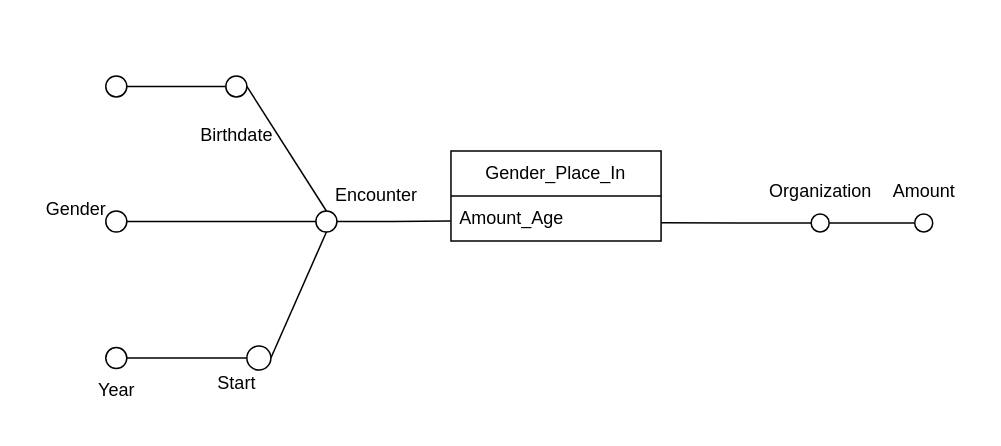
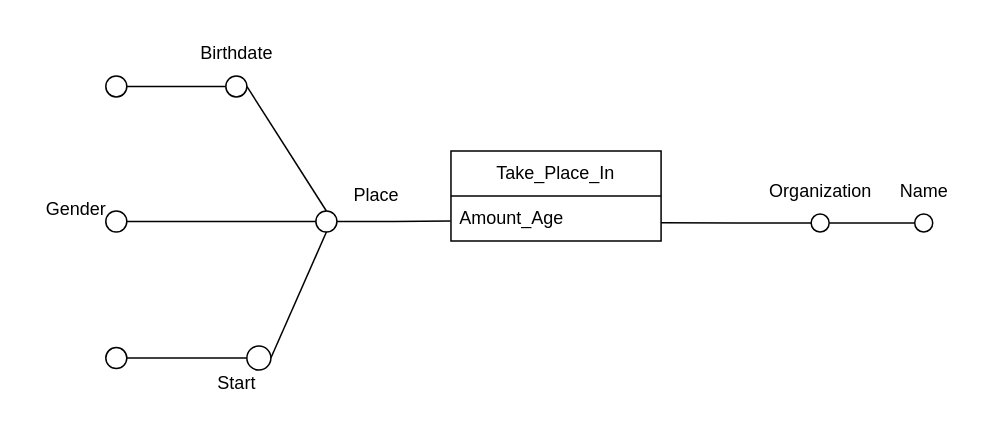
node "Birthdate": moved (236, 136) -> (236, 53)
node "Gender_Place_In": label "Gender_Place_In" -> "Take_Place_In"
node "Amount": label "Amount" -> "Name"
node "Encounter": label "Encounter" -> "Place"
node "Year": removed
